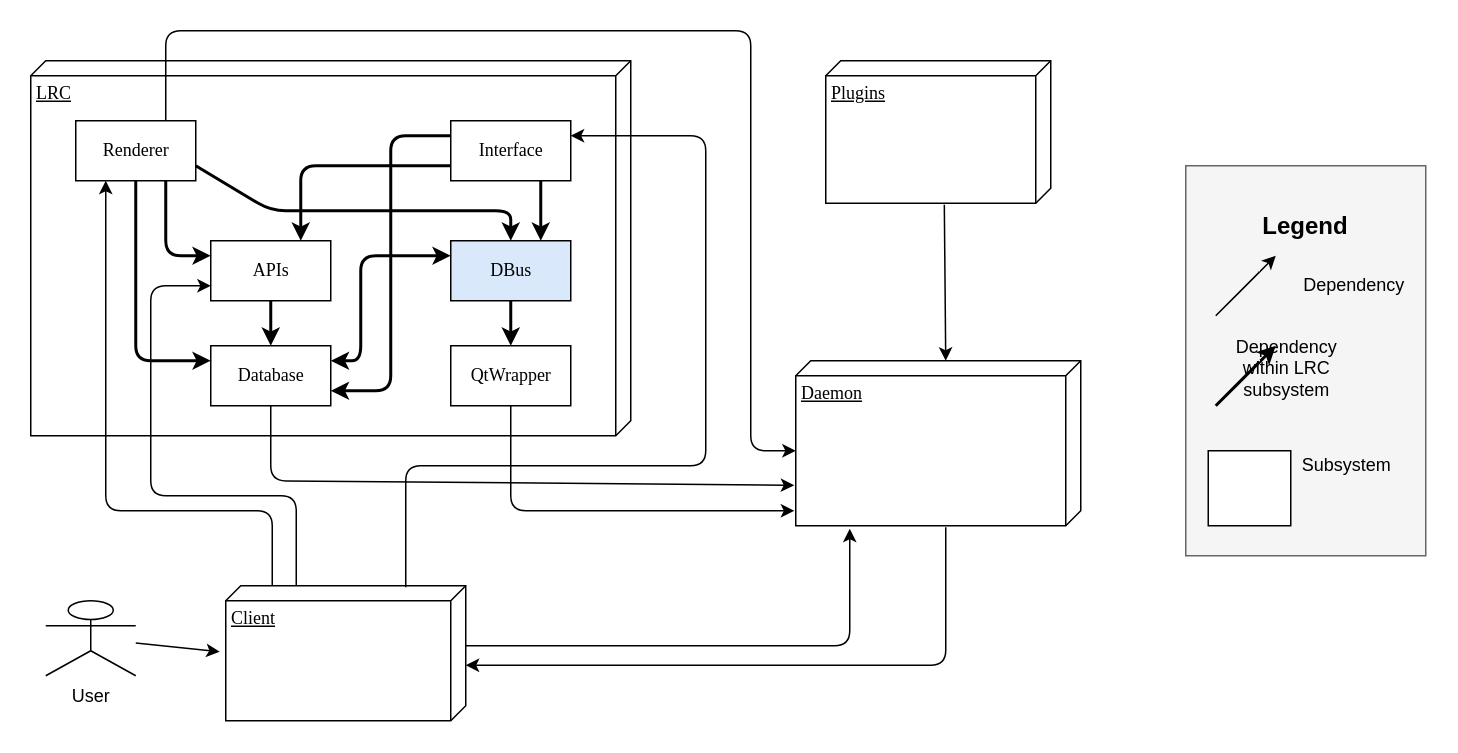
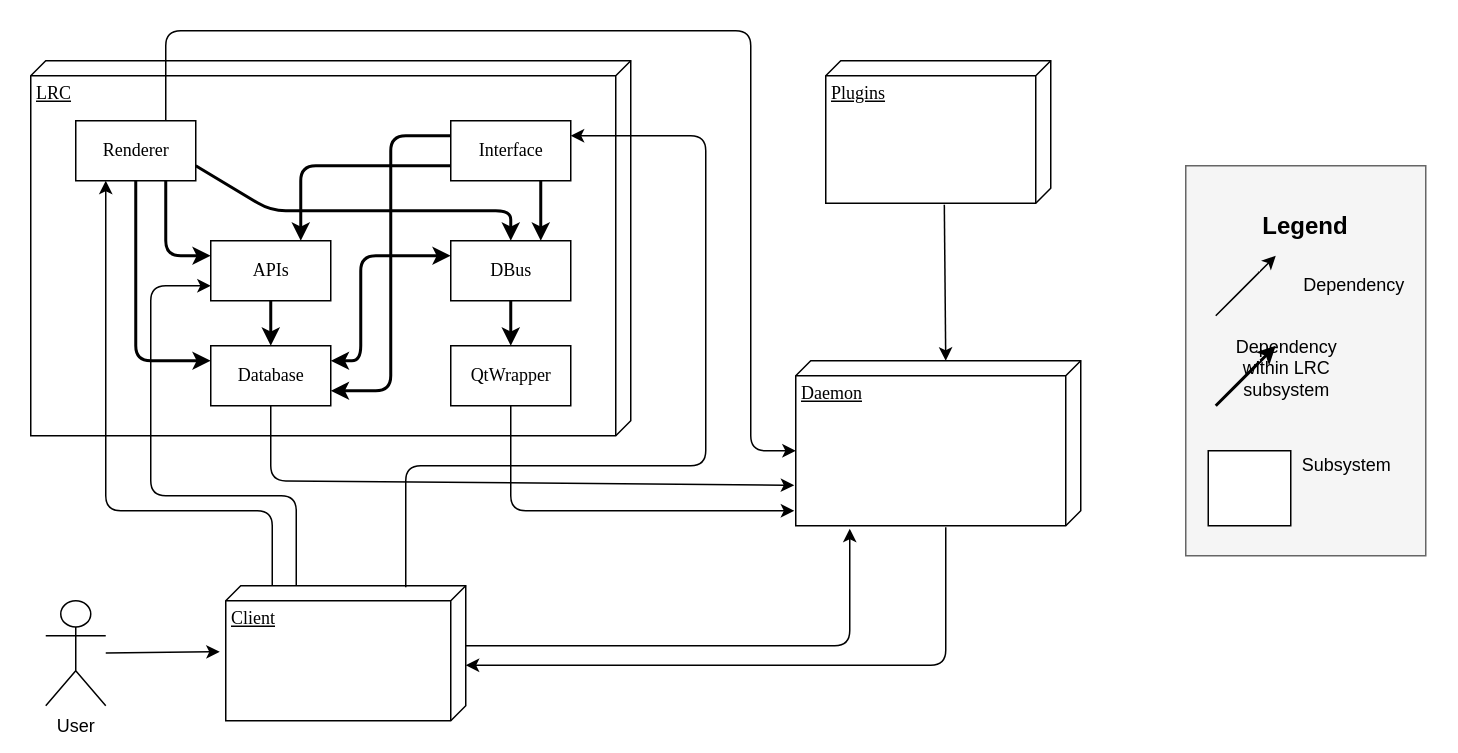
node "DBus": fillcolor #dae8fc -> #ffffff
node "User": size 90x75 -> 60x105
